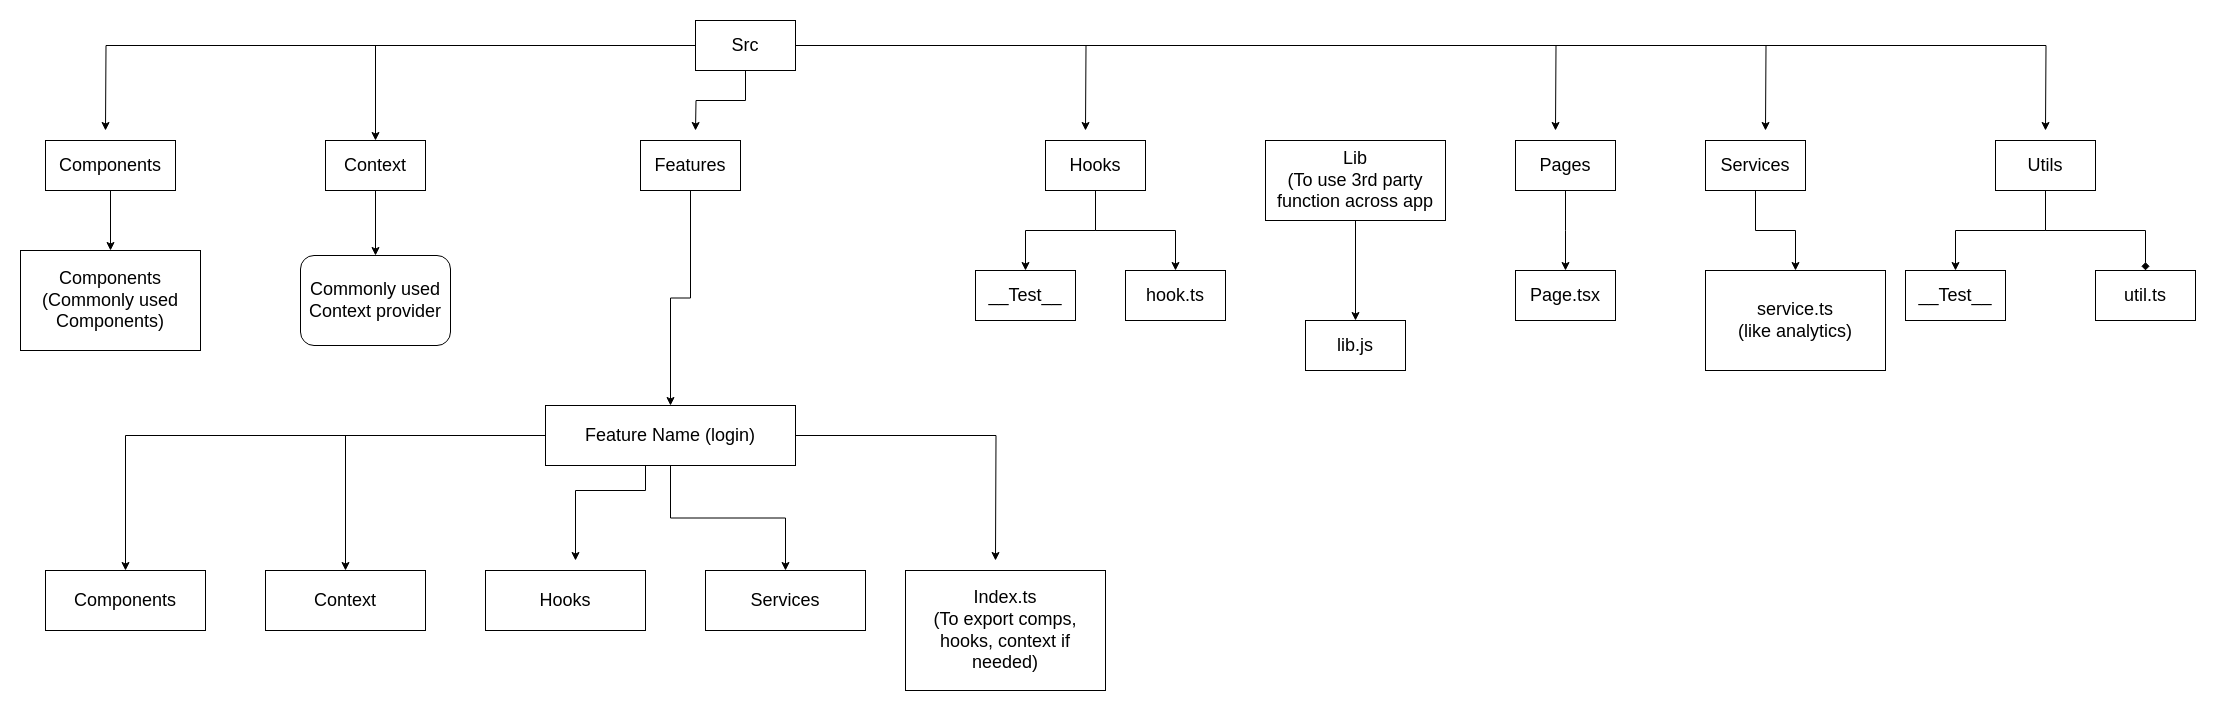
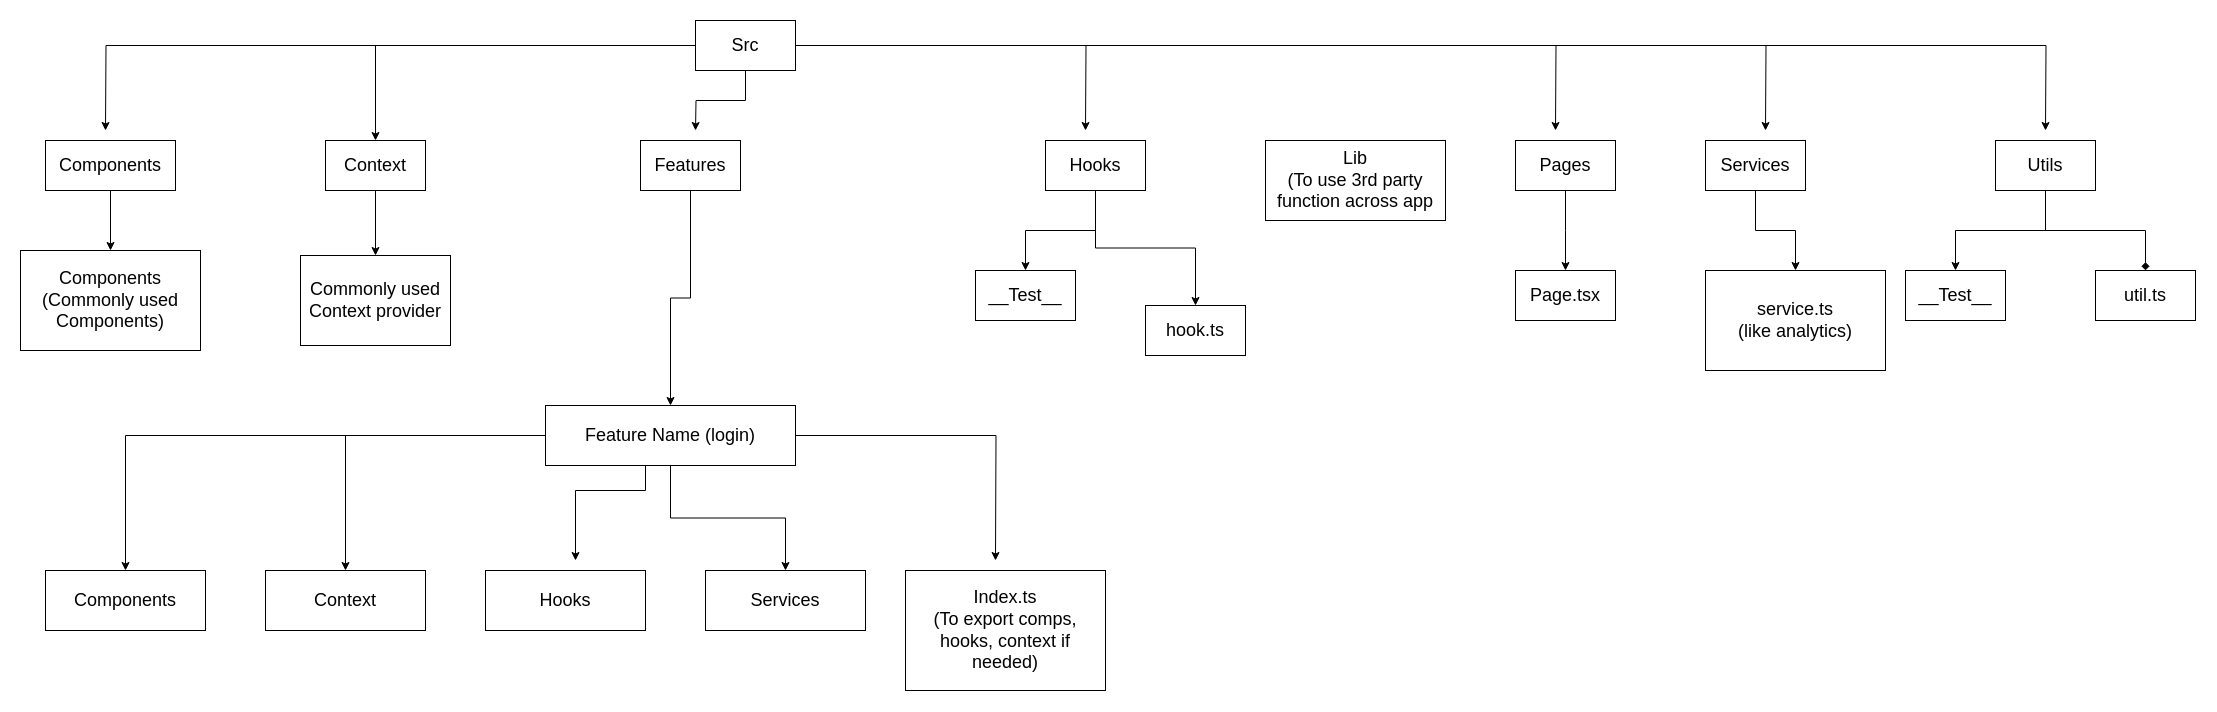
edge "Lib (To use 3rd party function across app" -> "lib.js": removed
node "hook.ts": moved (1176, 296) -> (1196, 331)
node "Commonly used Context provider": shape rounded rectangle -> rectangle
node "lib.js": removed
